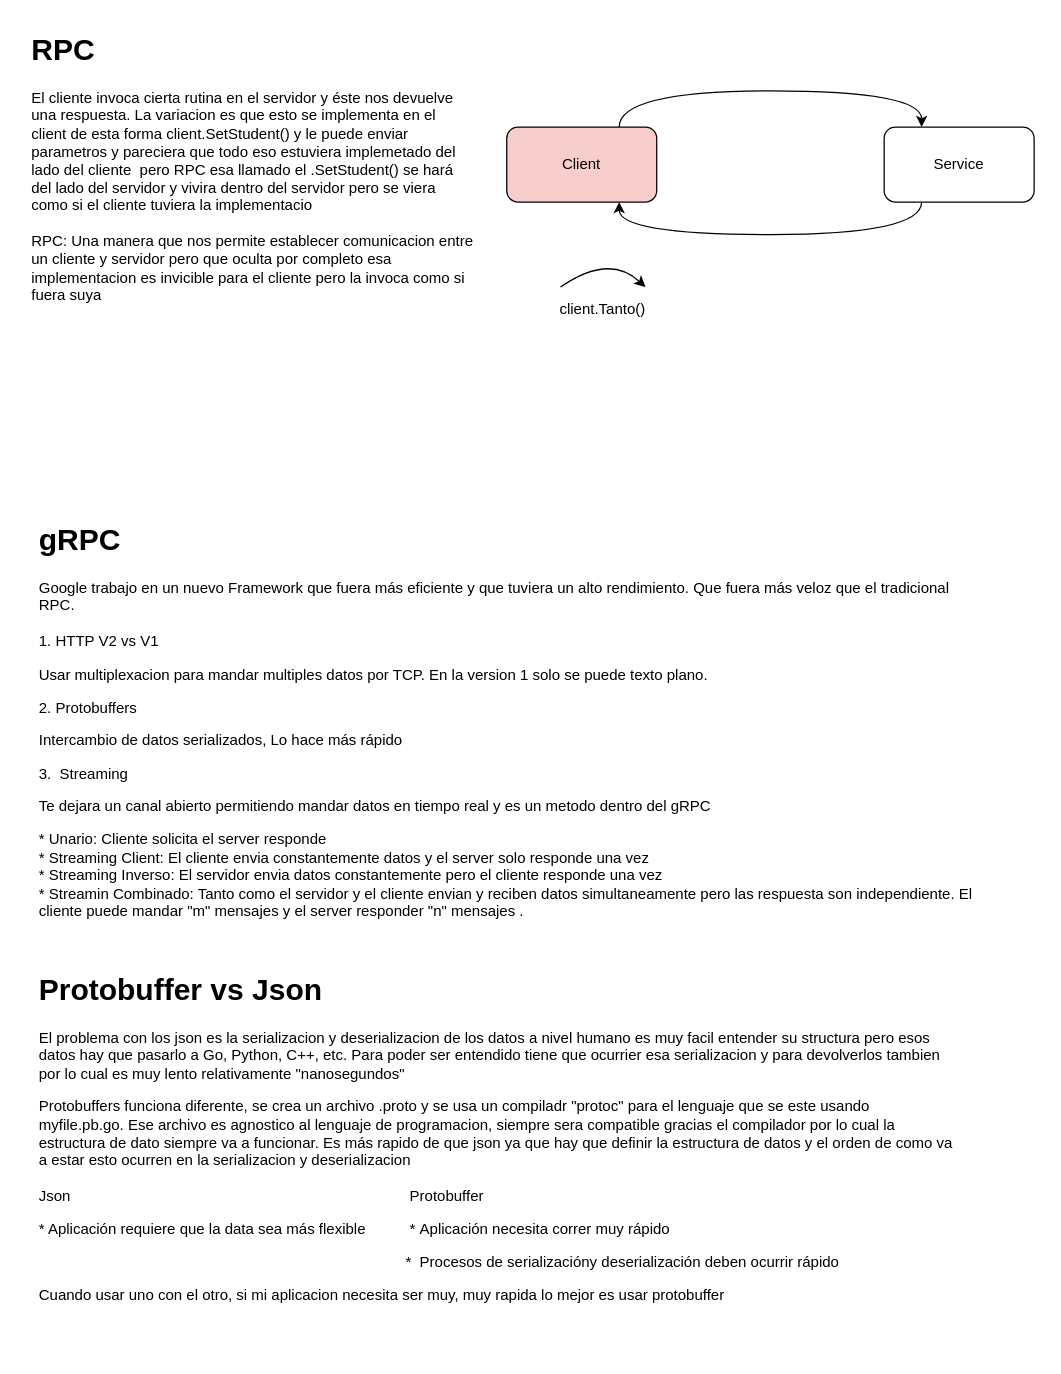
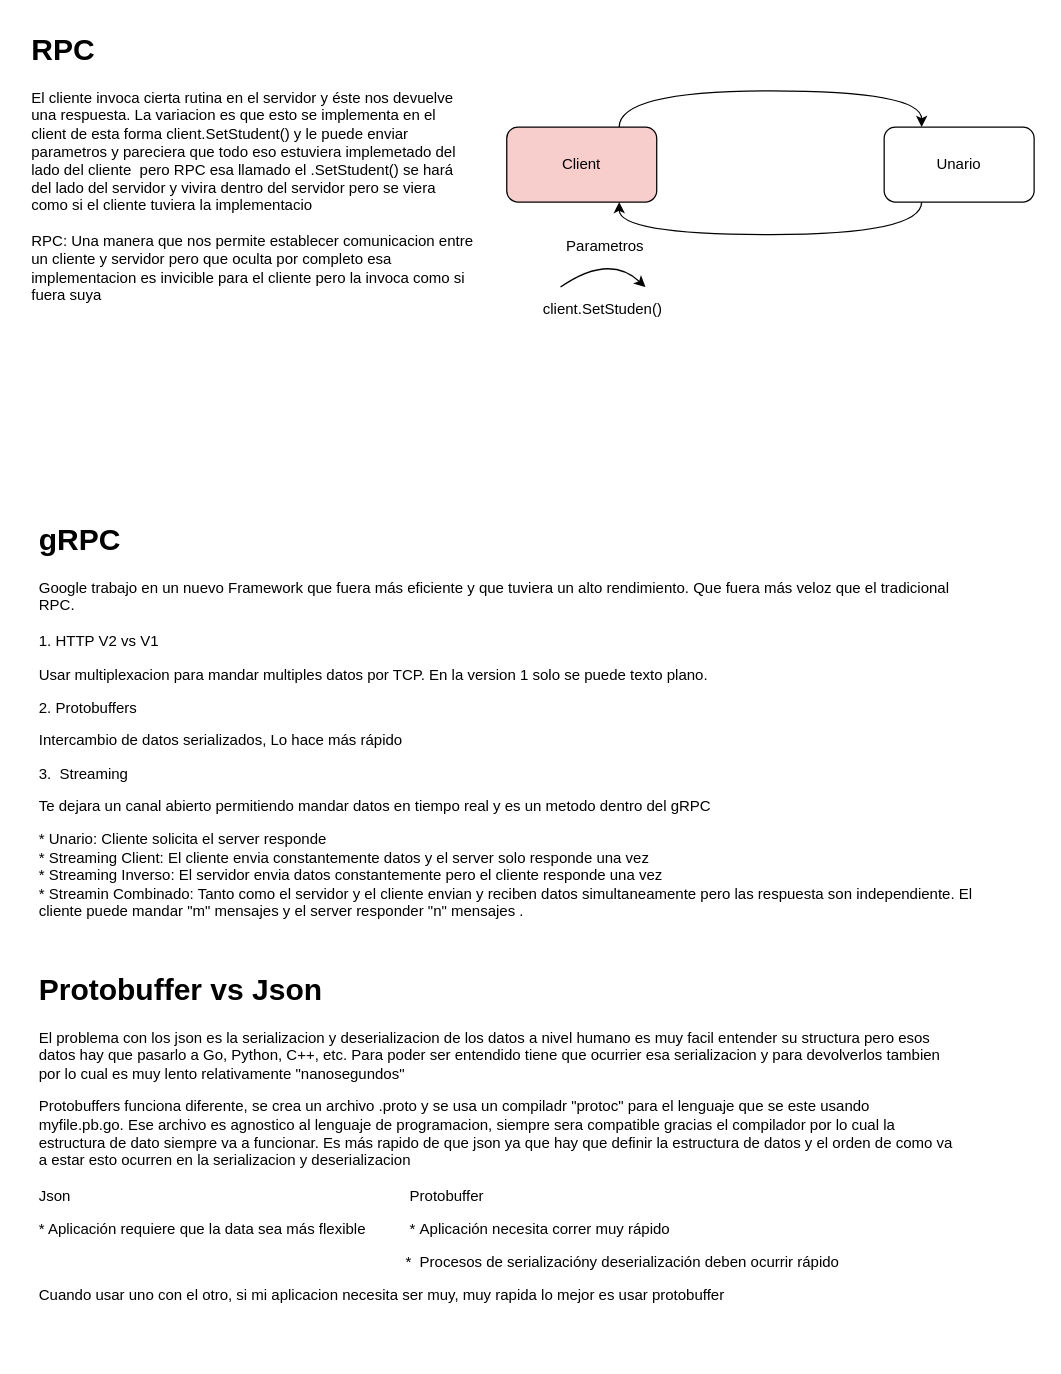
node "Service": label "Service" -> "Unario"
node "Parametros": added
node "client.Tanto()": label "client.Tanto()" -> "client.SetStuden()"
